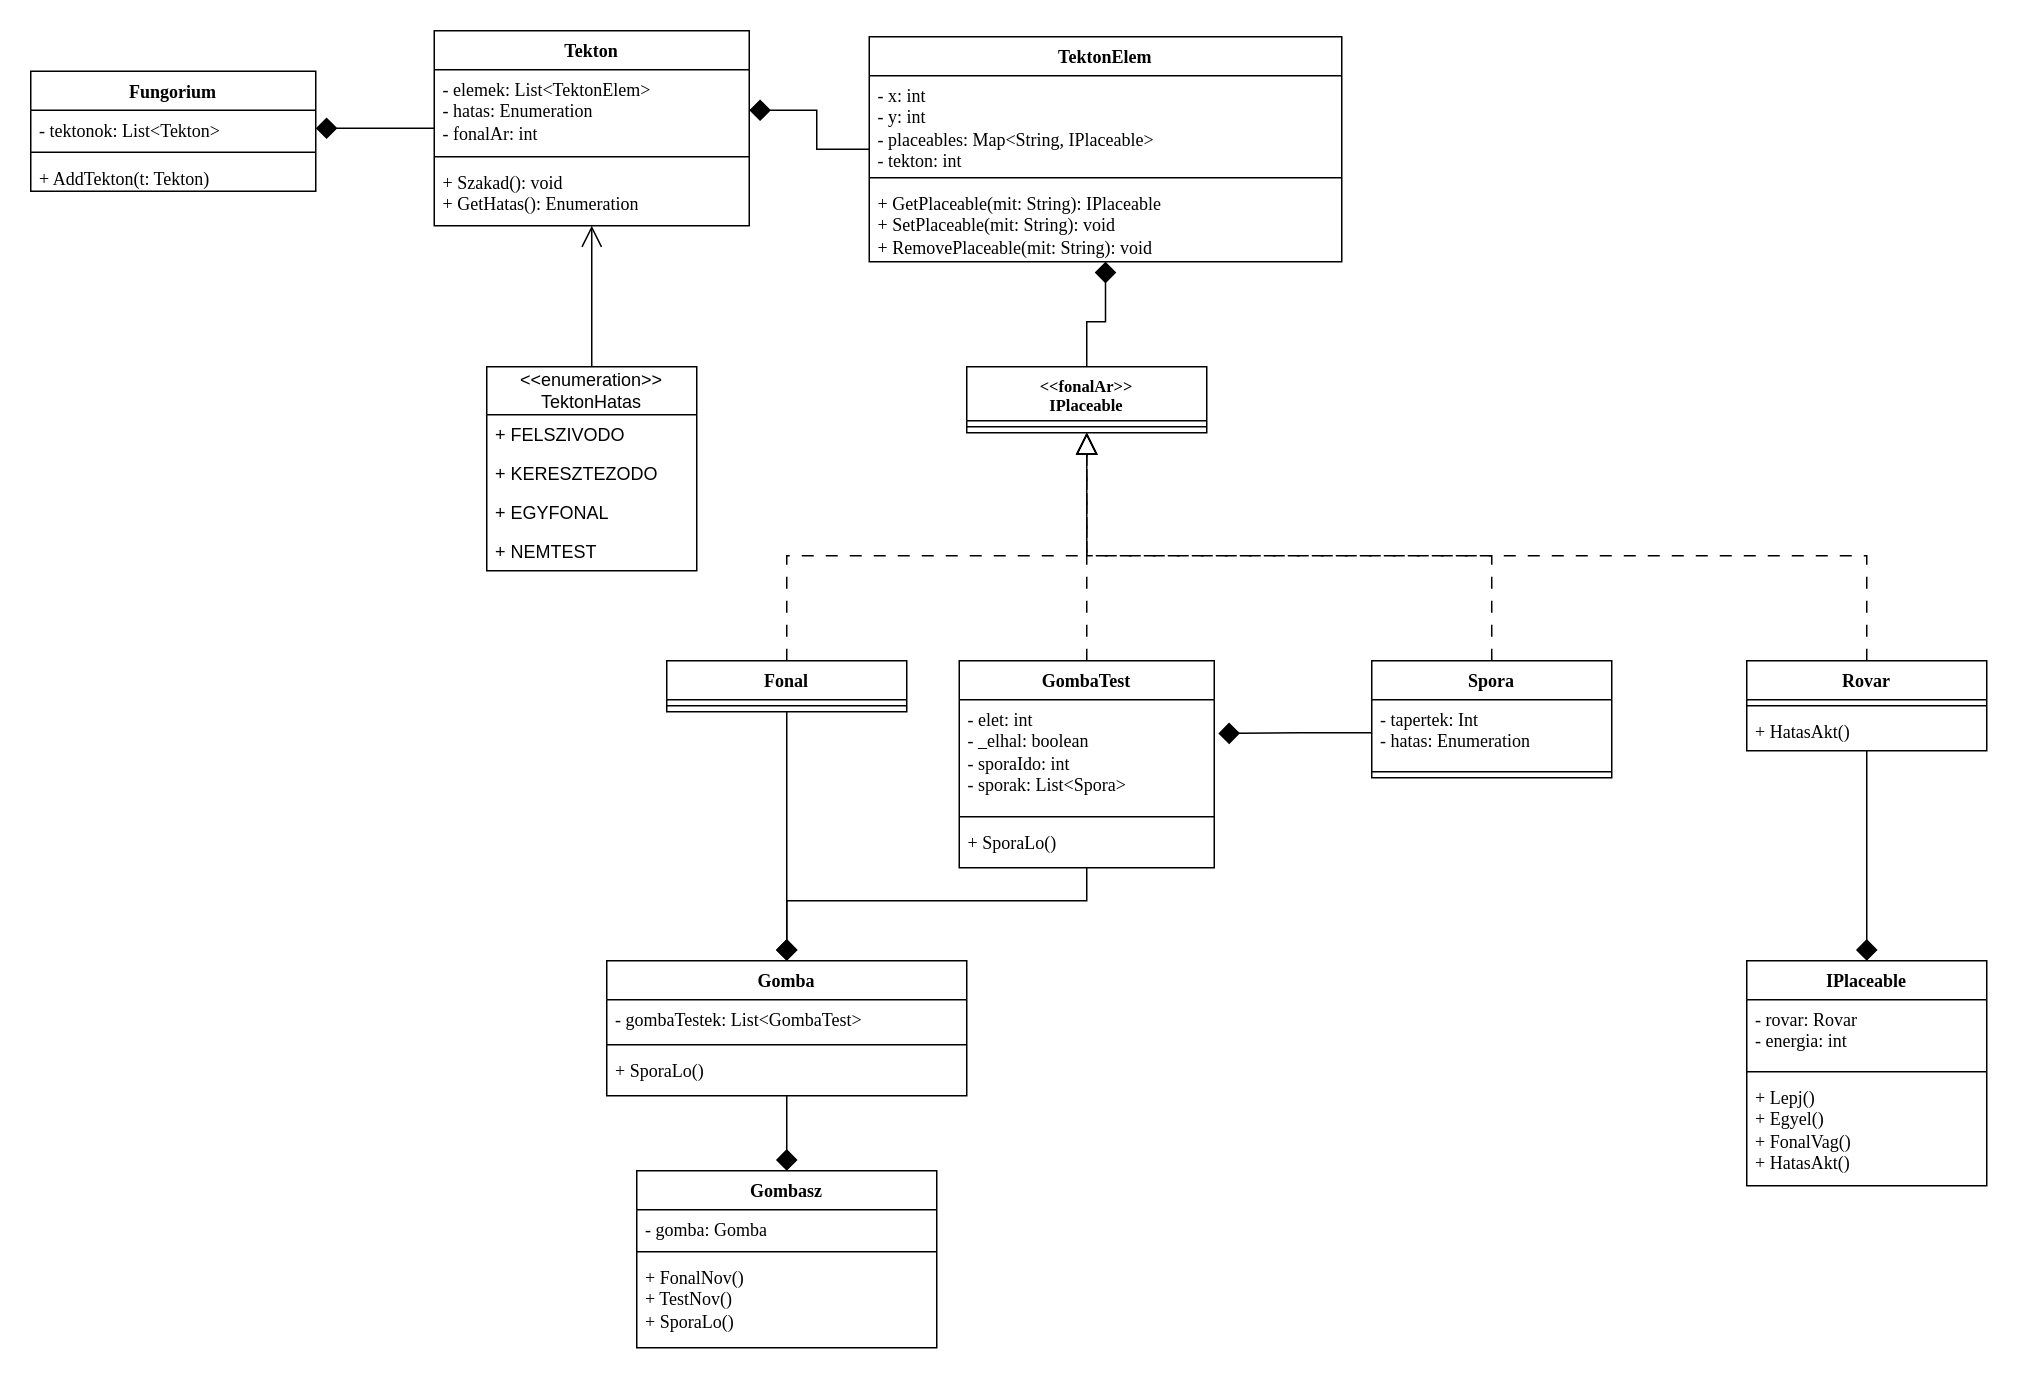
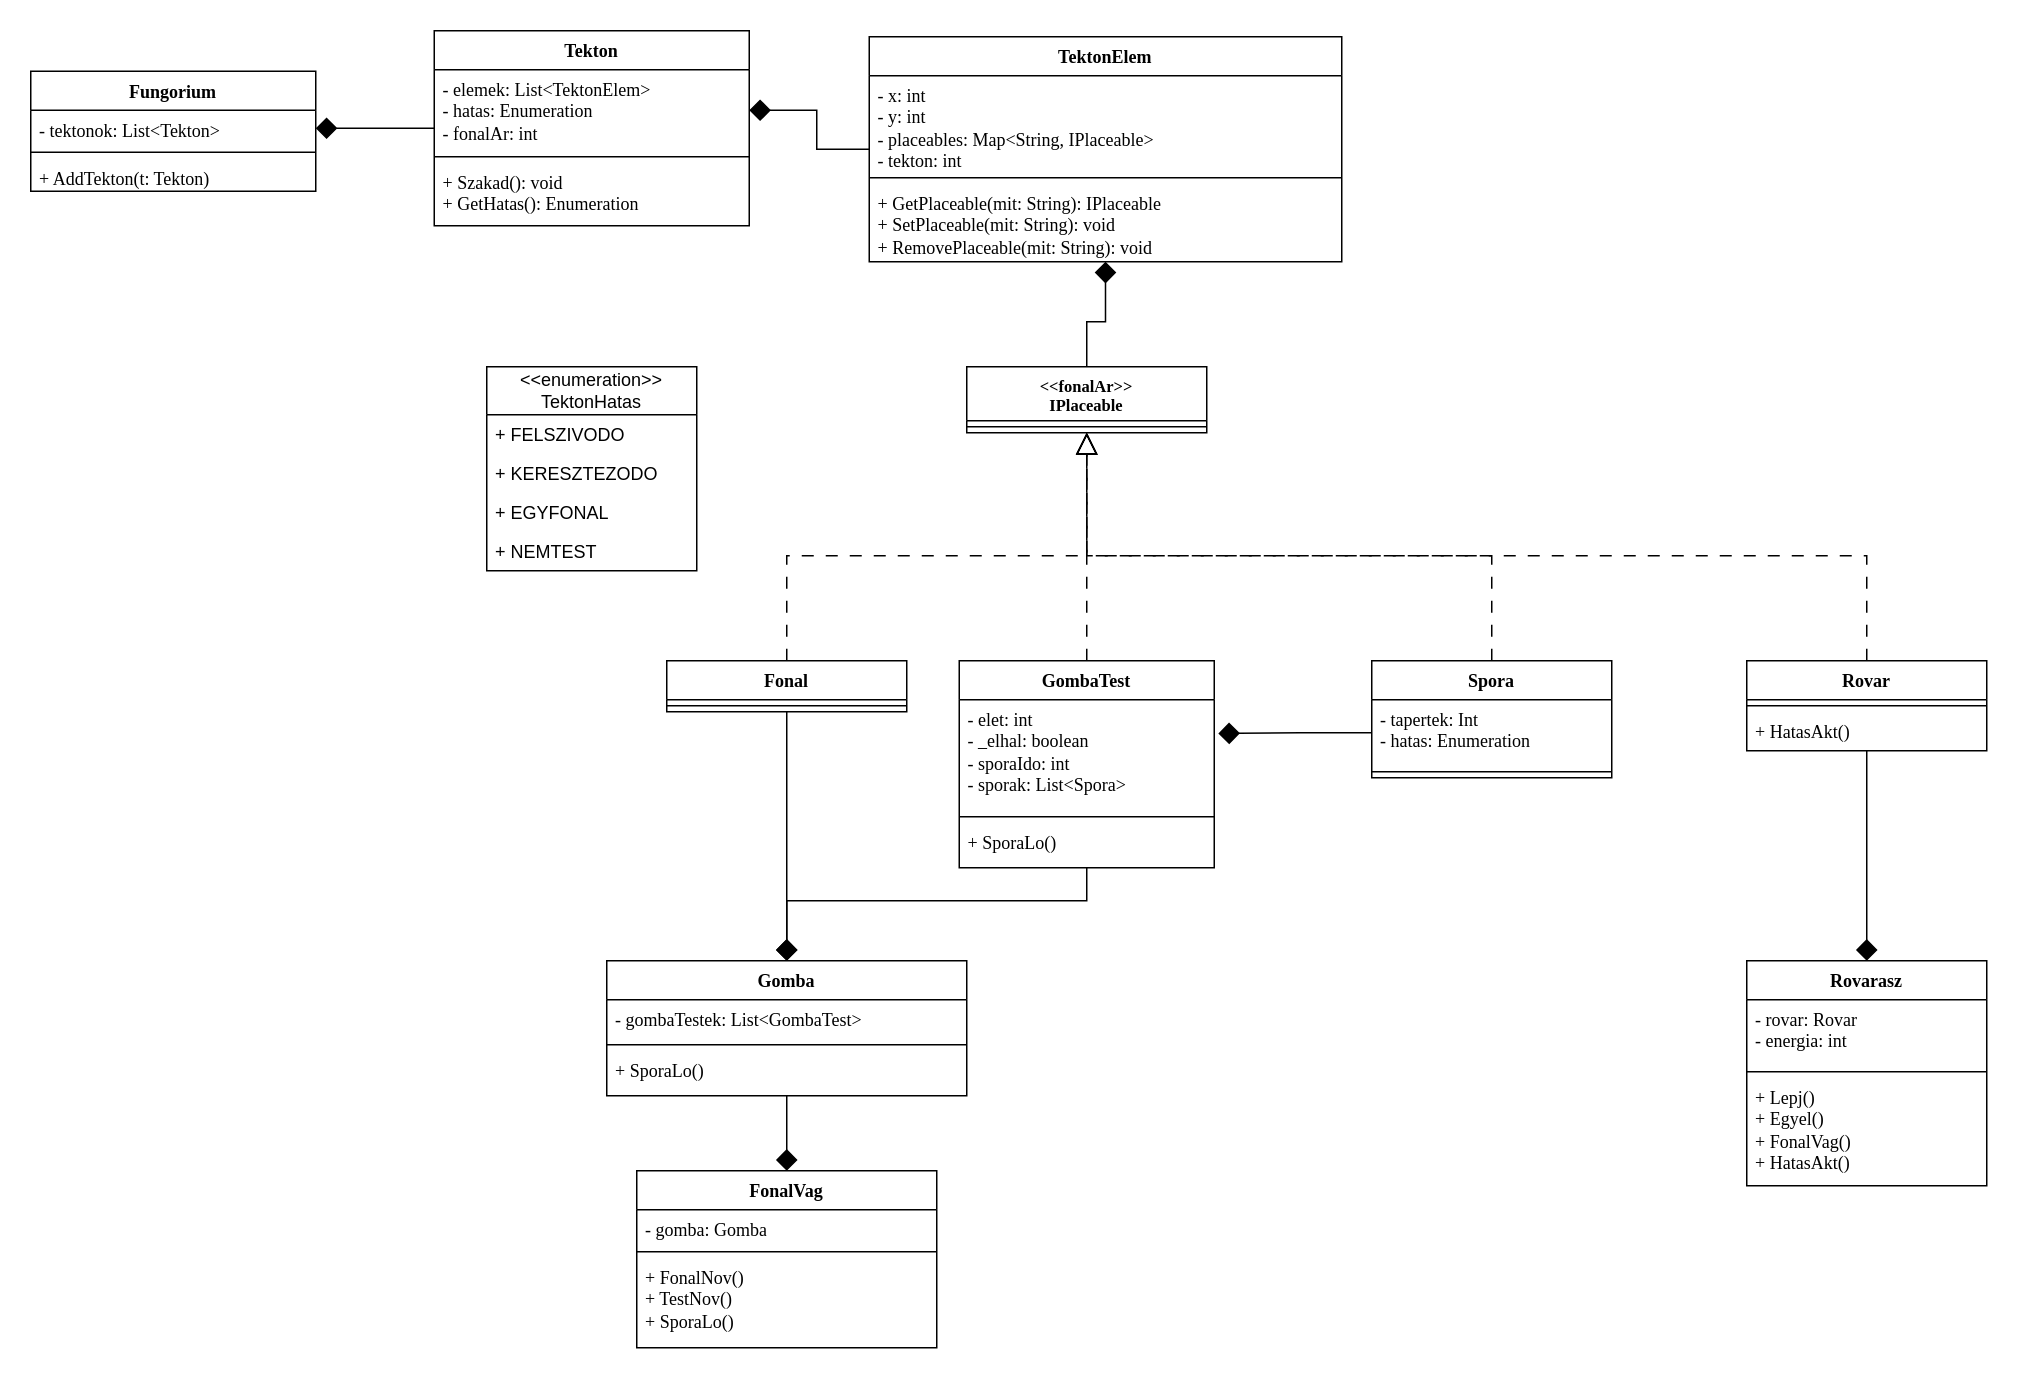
edge "<<enumeration>> TektonHatas" -> "+ Szakad(): void + GetHatas(): Enumeration": removed
node "IPlaceable": label "IPlaceable" -> "Rovarasz"
node "Gombasz": label "Gombasz" -> "FonalVag"
